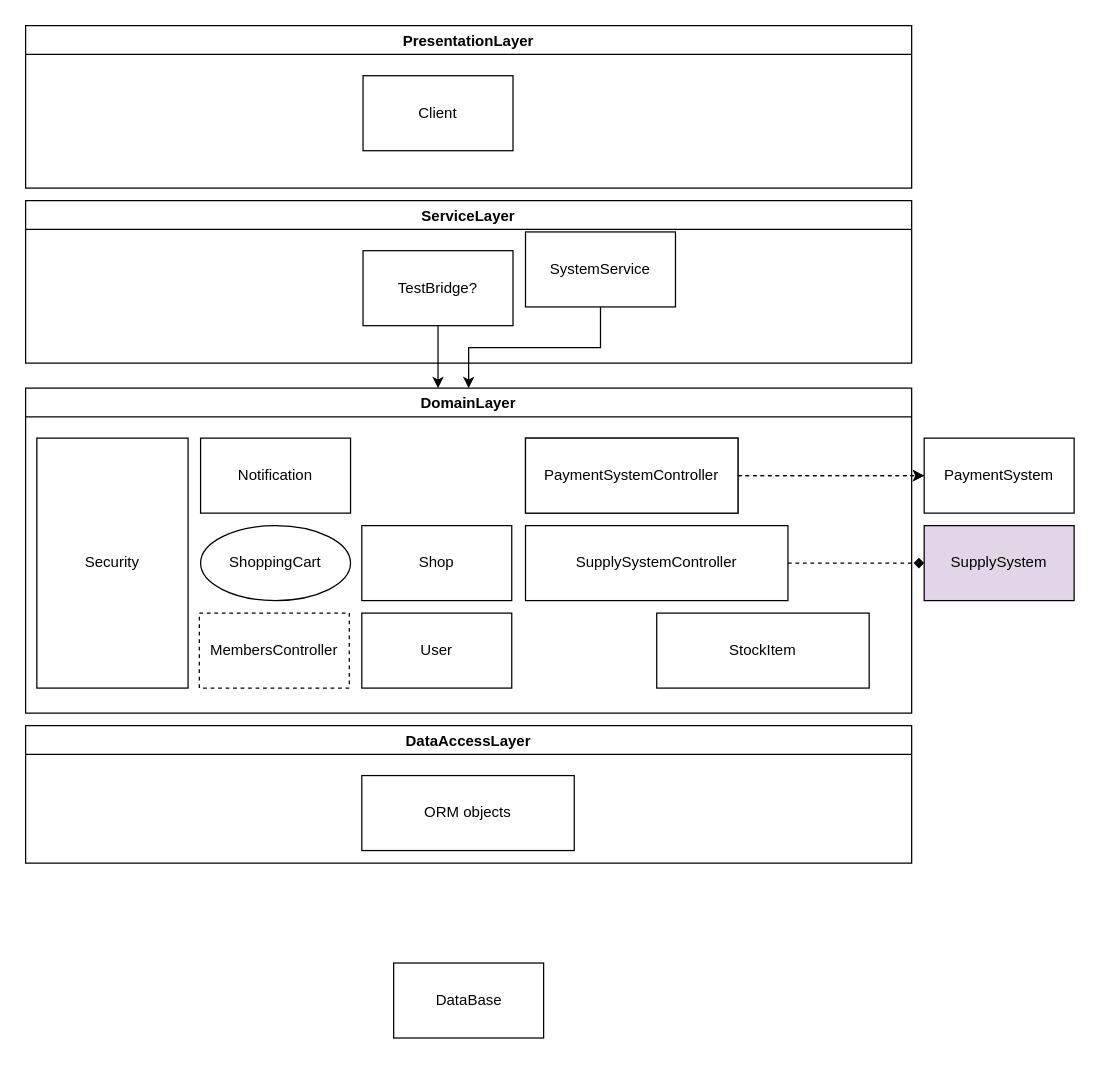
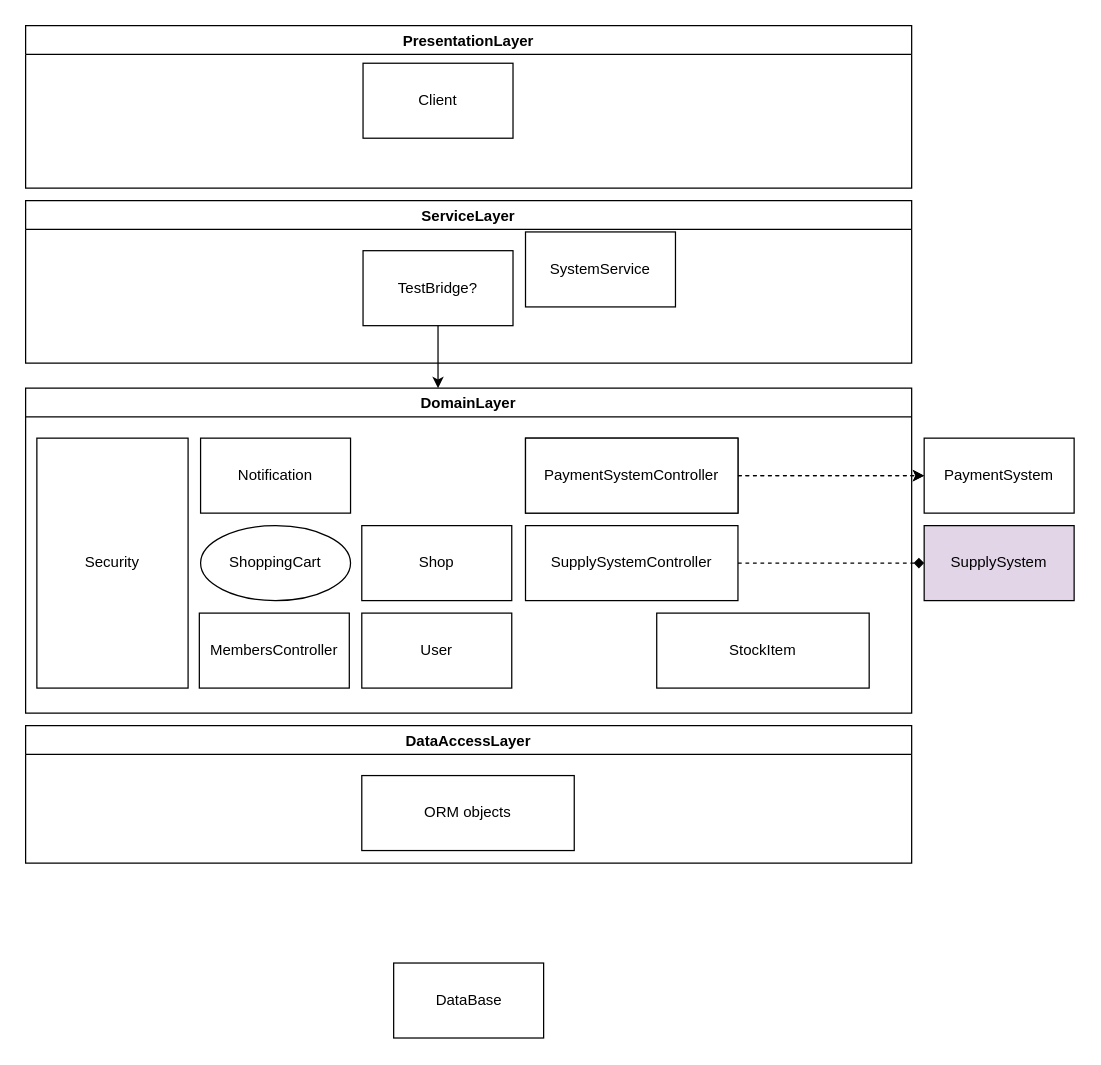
node "Client": moved (438, 113) -> (438, 101)
edge "SystemService" -> "DomainLayer": removed
node "SupplySystemController": size 263x75 -> 213x75
node "MembersController": style dashed -> solid
